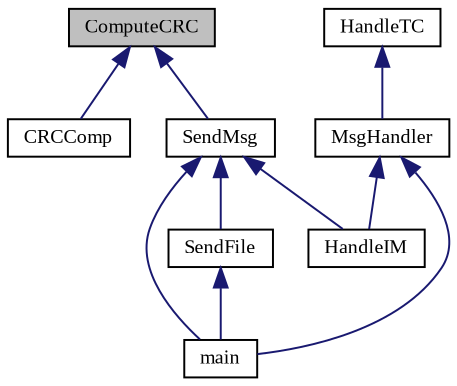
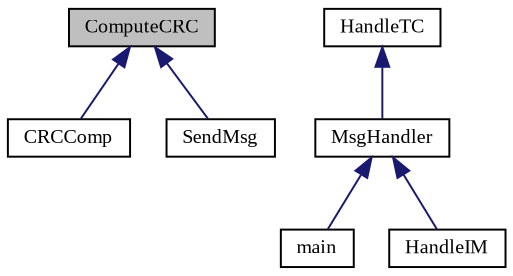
edge "HandleIM" -> "SendMsg": removed
node "SendFile": removed
edge "main" -> "SendMsg": removed
